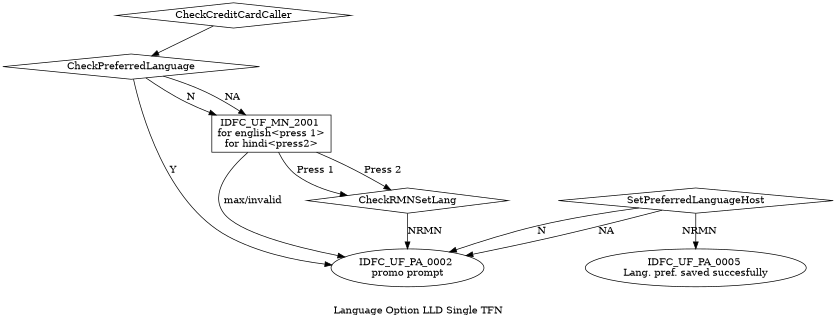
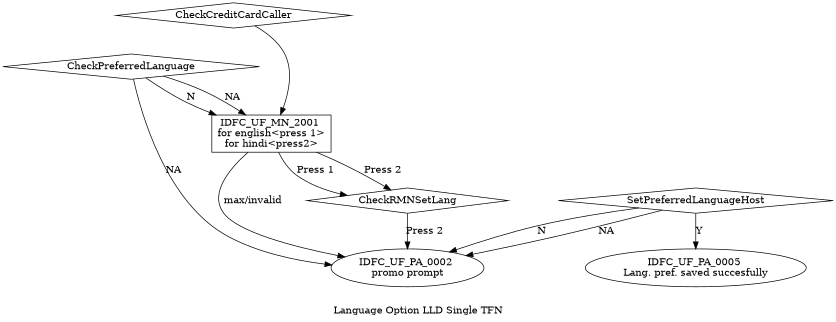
edge "CheckCreditCardCaller" -> "CheckPreferredLanguage": now "CheckCreditCardCaller" -> "IDFC_UF_MN_2001 for english<press 1> for hindi<press2>"
edge "CheckPreferredLanguage" -> "IDFC_UF_PA_0002 promo prompt": label "Y" -> "NA"
edge "CheckRMNSetLang" -> "IDFC_UF_PA_0002 promo prompt": label "NRMN" -> "Press 2"
edge "SetPreferredLanguageHost" -> "IDFC_UF_PA_0005 Lang. pref. saved succesfully": label "NRMN" -> "Y"
